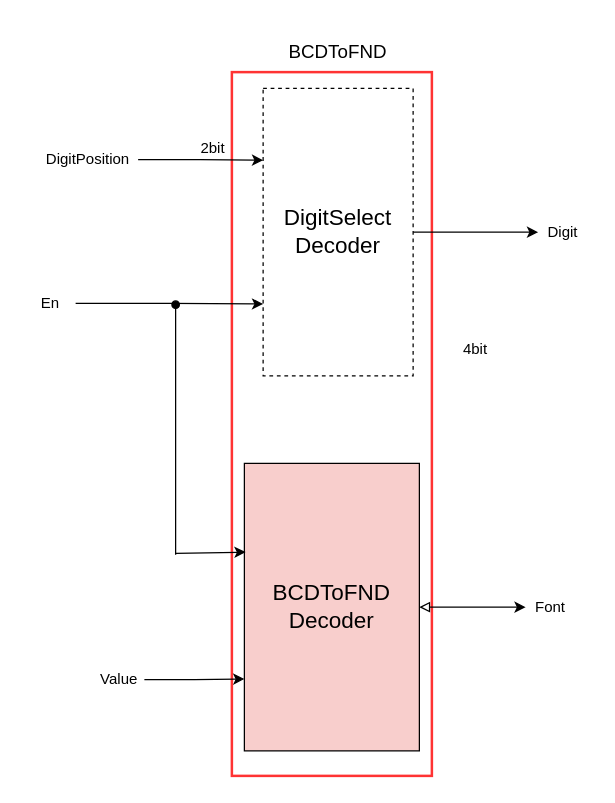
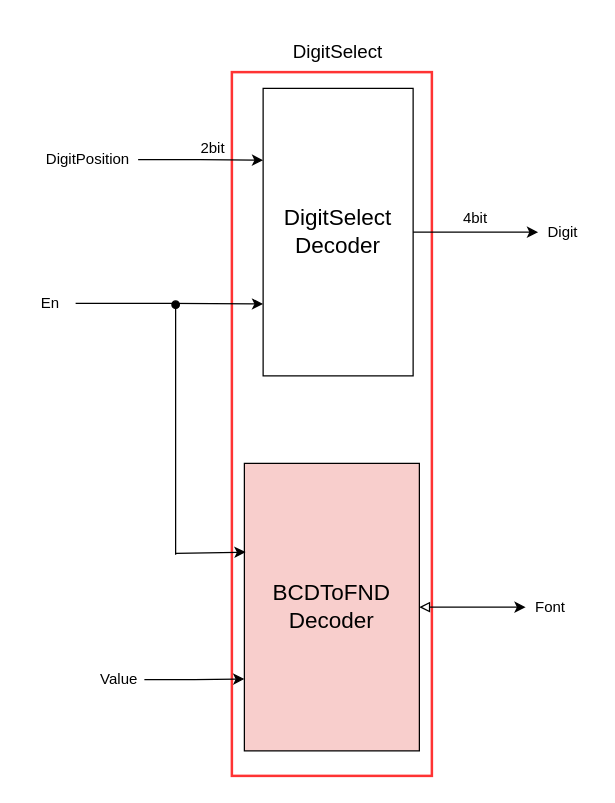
node "BCDToFND": label "BCDToFND" -> "DigitSelect"
node "DigitSelect Decoder": style dashed -> solid
node "4bit": moved (476, 349) -> (476, 218)
